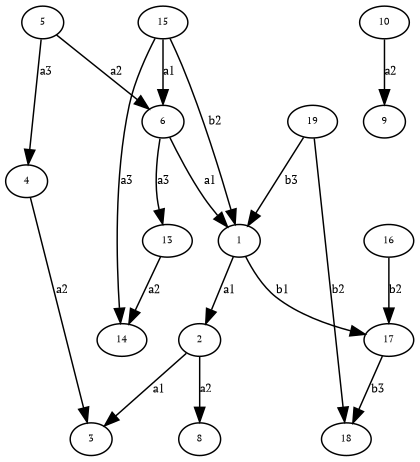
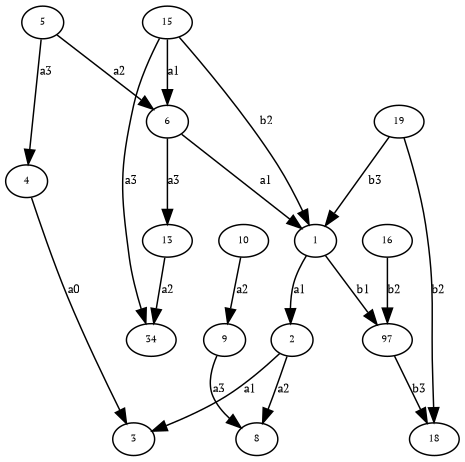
edge "4" -> "3": label "a2" -> "a0"
node "14": label "14" -> "34"
node "17": label "17" -> "97"
edge "9" -> "8": added, label "a3"
